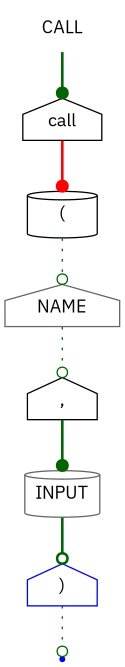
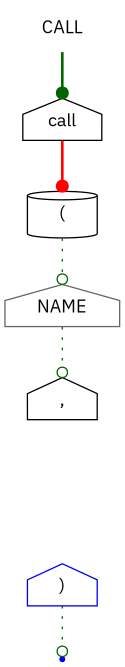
node "INPUT": removed
